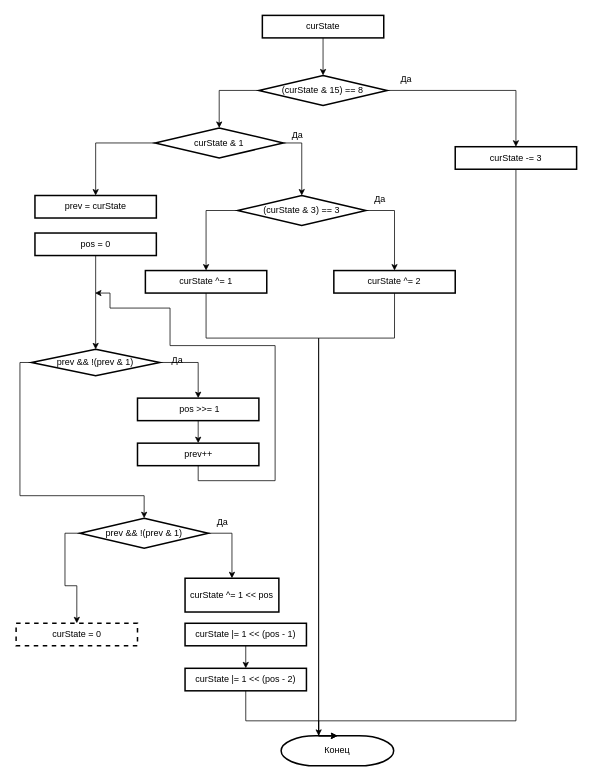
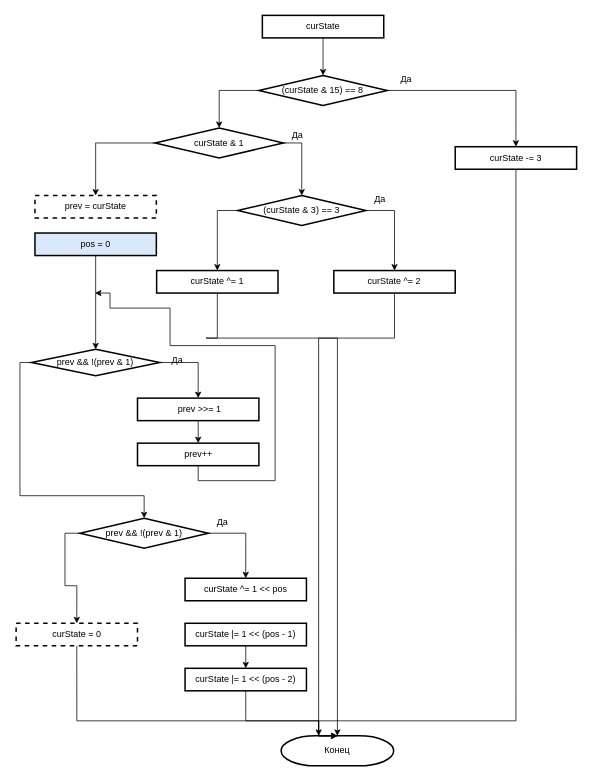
node "prev = curState": style solid -> dashed
node "pos = 0": fillcolor #ffffff -> #dae8fc
node "curState ^= 1": moved (206, 282) -> (217, 282)
node "pos >>= 1": label "pos >>= 1" -> "prev >>= 1"
node "curState ^= 1 << pos": size 94x34 -> 121x23
edge "curState = 0" -> "Конец": added
